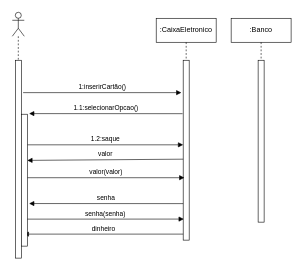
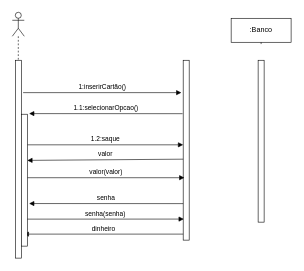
node ":CaixaEletronico": removed
node ":Banco": size 60x42 -> 60x27
